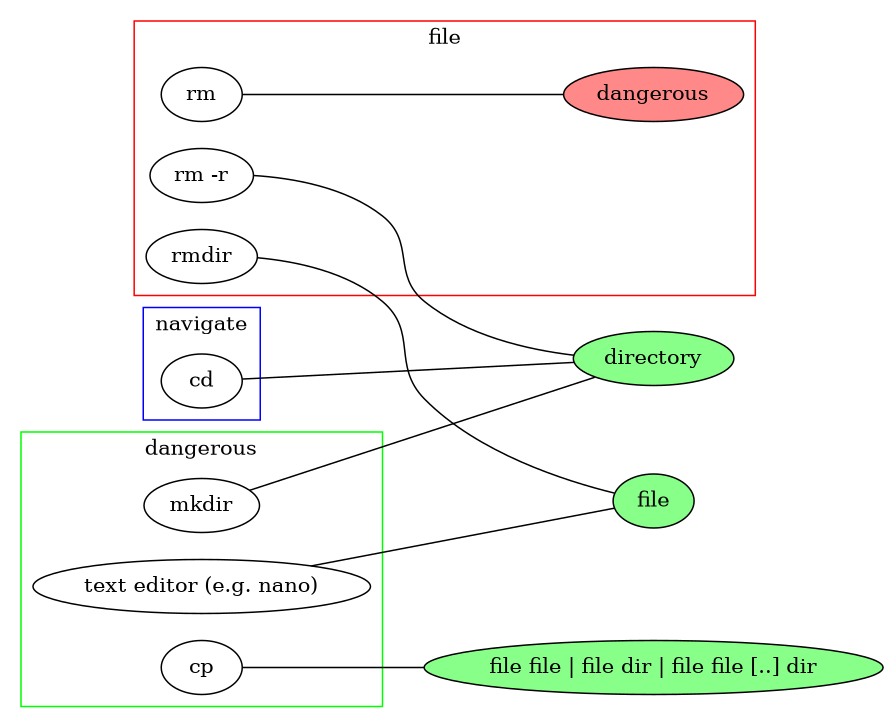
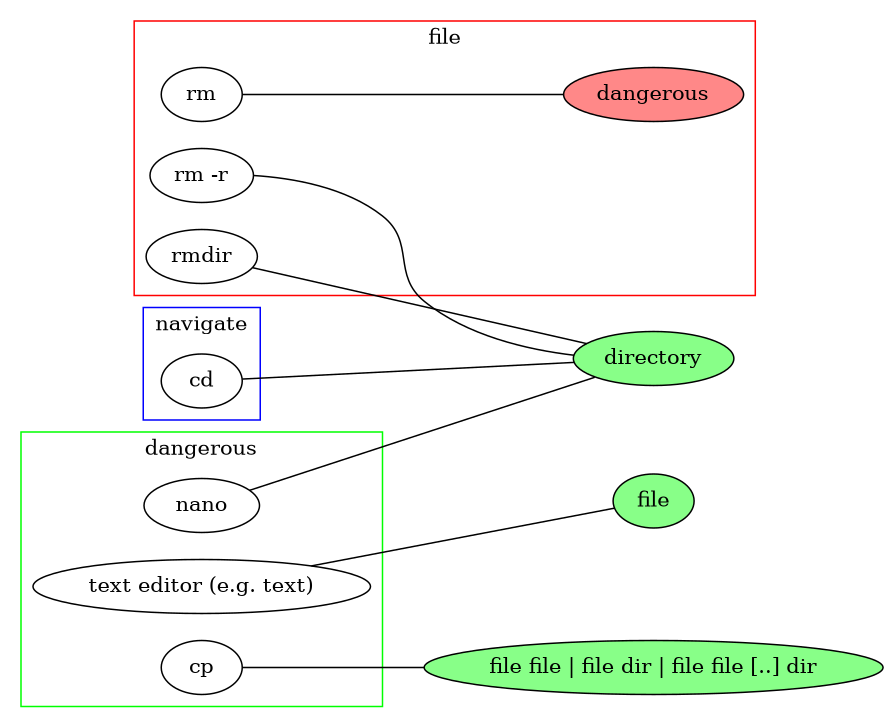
edge "rmdir" -- "file": now "rmdir" -- "directory"
node "mkdir": label "mkdir" -> "nano"
node "text editor (e.g. nano)": label "text editor (e.g. nano)" -> "text editor (e.g. text)"
